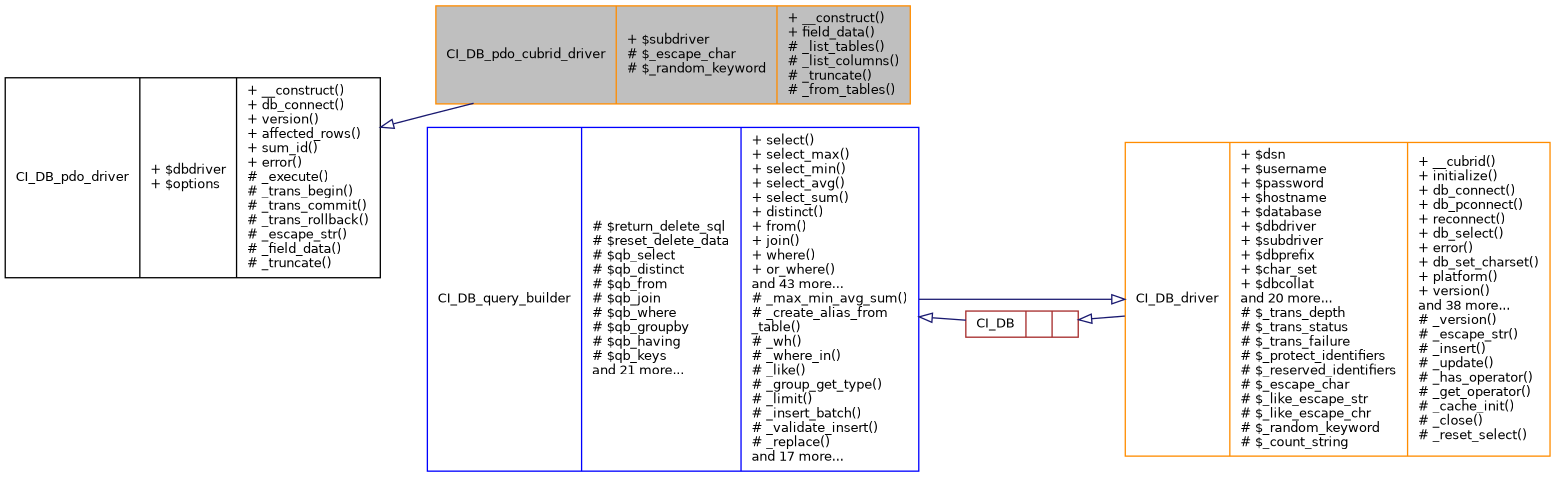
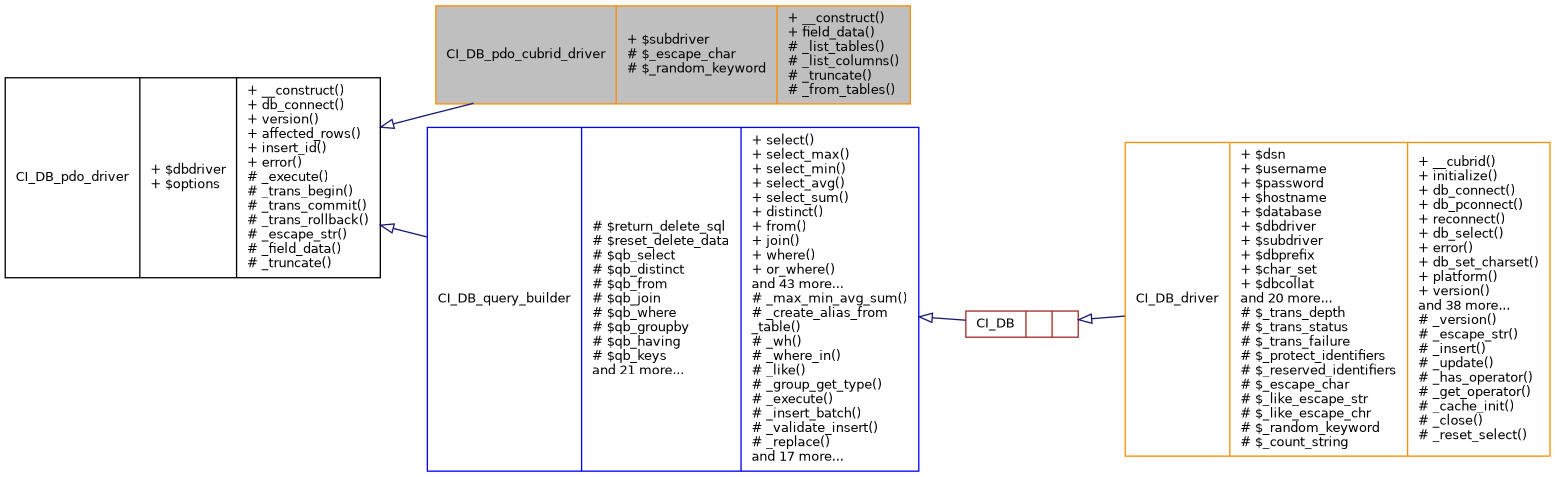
node "CI_DB_pdo_driver": text "+ sum_id()" -> "+ insert_id()"
edge "CI_DB_query_builder" -> "CI_DB_driver": now "CI_DB_query_builder" -> "CI_DB_pdo_driver"
node "CI_DB_query_builder": text "# _limit()" -> "# _execute()"
